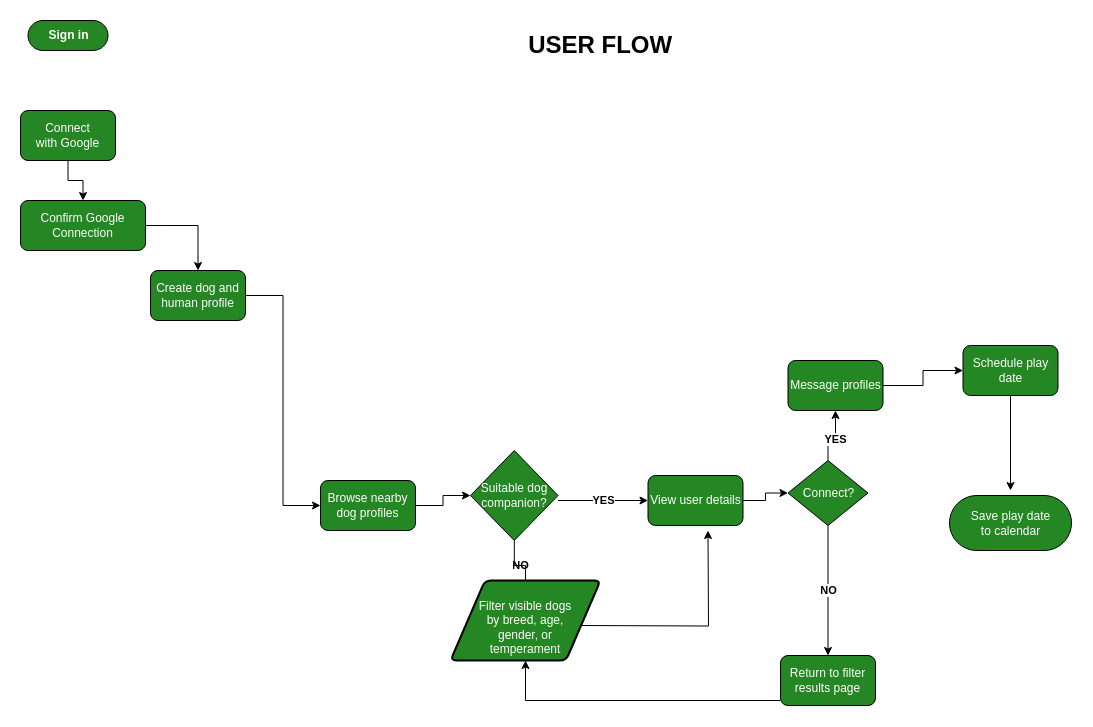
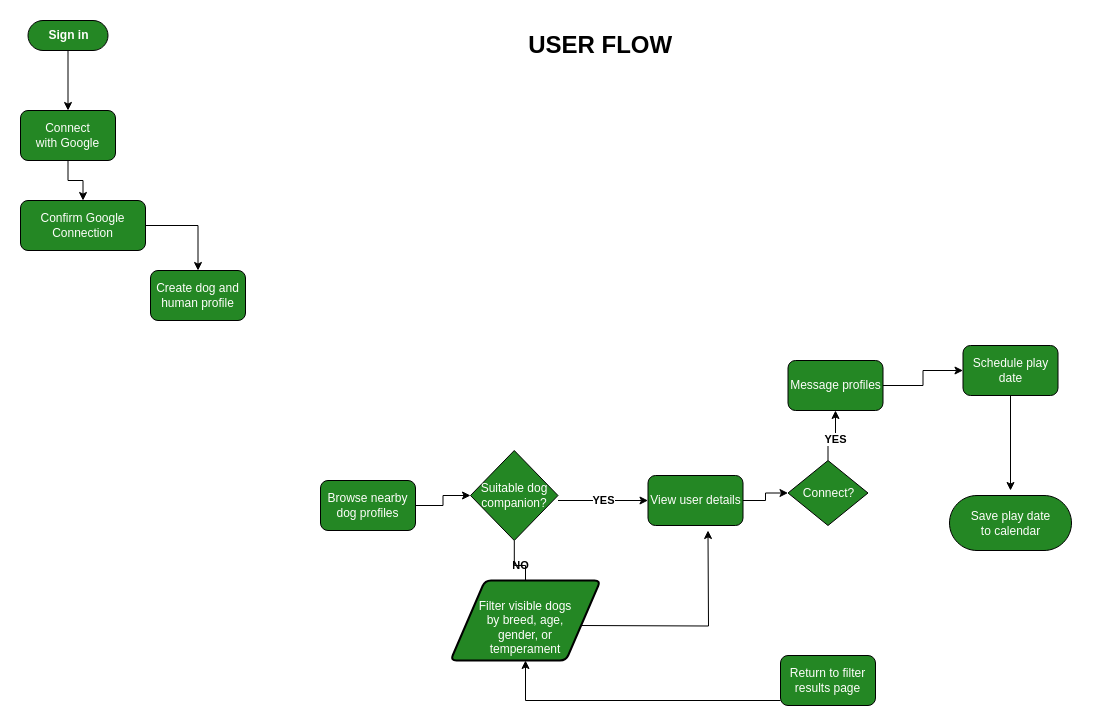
edge "Sign in" -> "Connect with Google": added
edge "Create dog and human profile" -> "Browse nearby dog profiles": removed
edge "Connect?" -> "Return to filter results page": removed, label "NO"
